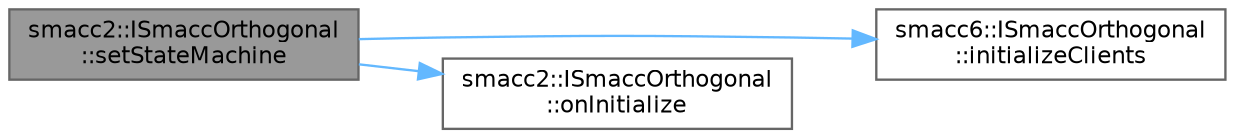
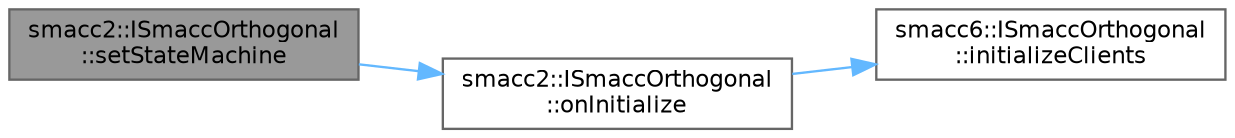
edge "smacc2::ISmaccOrthogonal ::setStateMachine" -> "smacc6::ISmaccOrthogonal ::initializeClients": now "smacc2::ISmaccOrthogonal ::onInitialize" -> "smacc6::ISmaccOrthogonal ::initializeClients"
